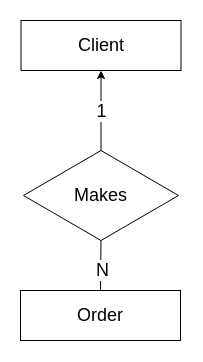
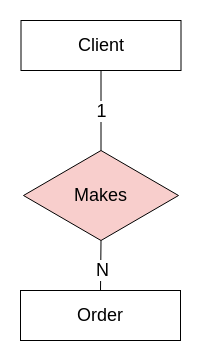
edge "Makes" -> "Client": arrowhead classic -> none
node "Makes": fillcolor #ffffff -> #f8cecc
